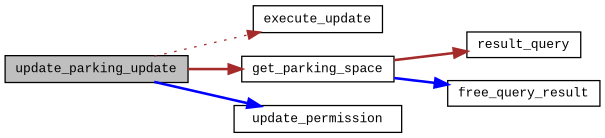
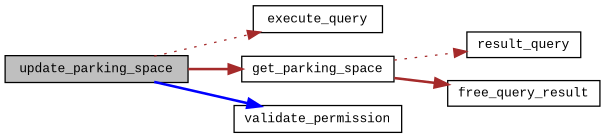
node "execute_update": label "execute_update" -> "execute_query"
edge "get_parking_space" -> "result_query": style bold -> dotted
node "update_parking_update": label "update_parking_update" -> "update_parking_space"
edge "get_parking_space" -> "free_query_result": color blue -> brown
node "update_permission": label "update_permission" -> "validate_permission"
